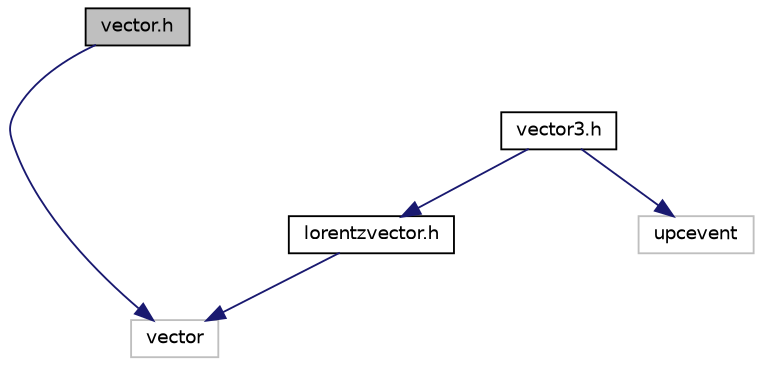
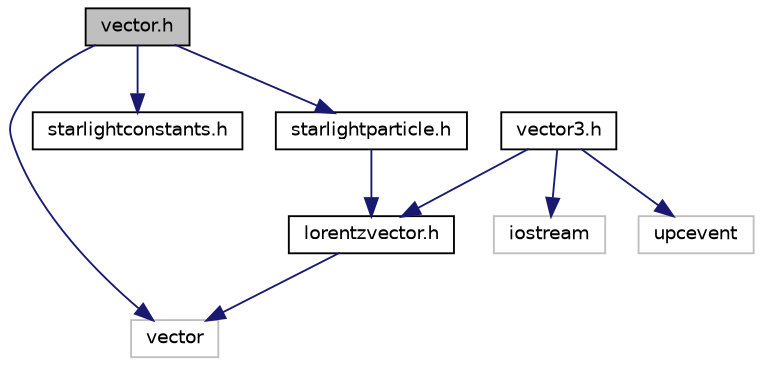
node "starlightconstants.h": added
node "starlightparticle.h": added
node "iostream": added
